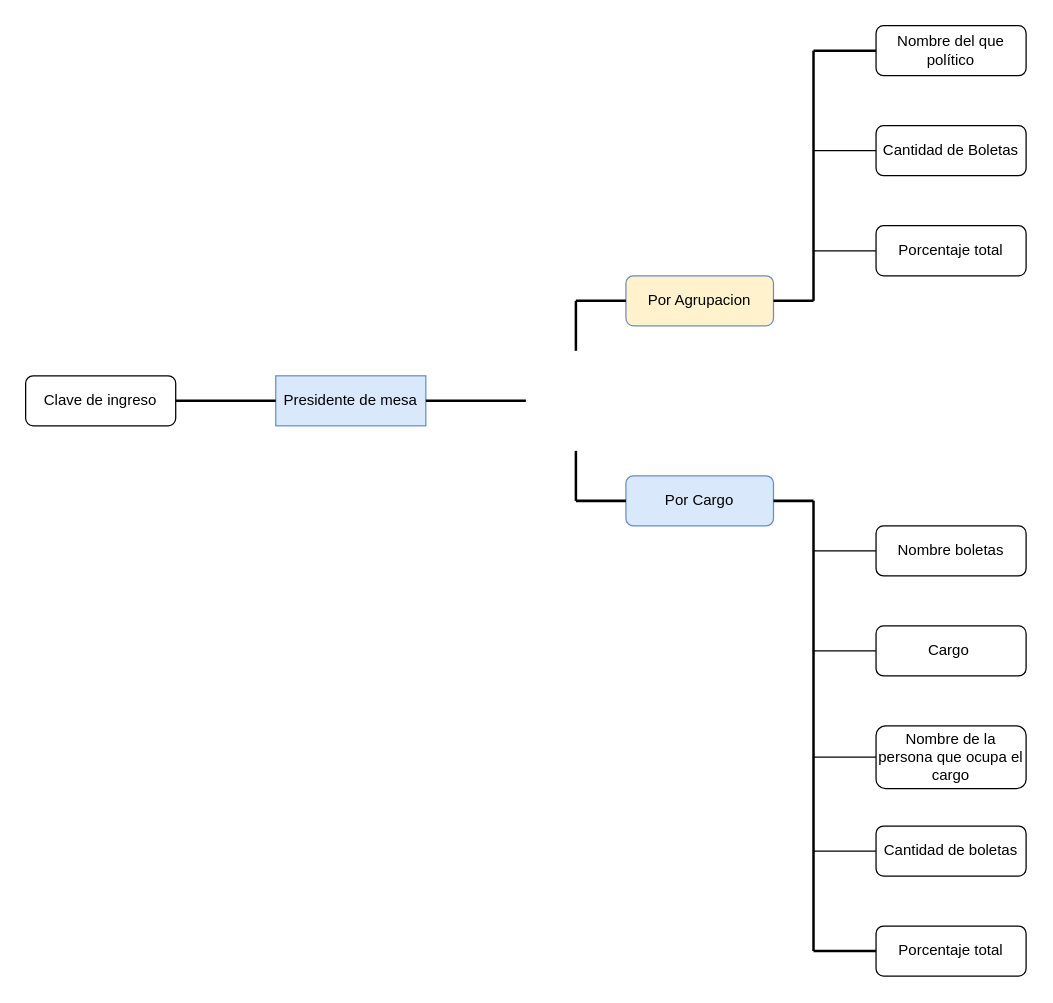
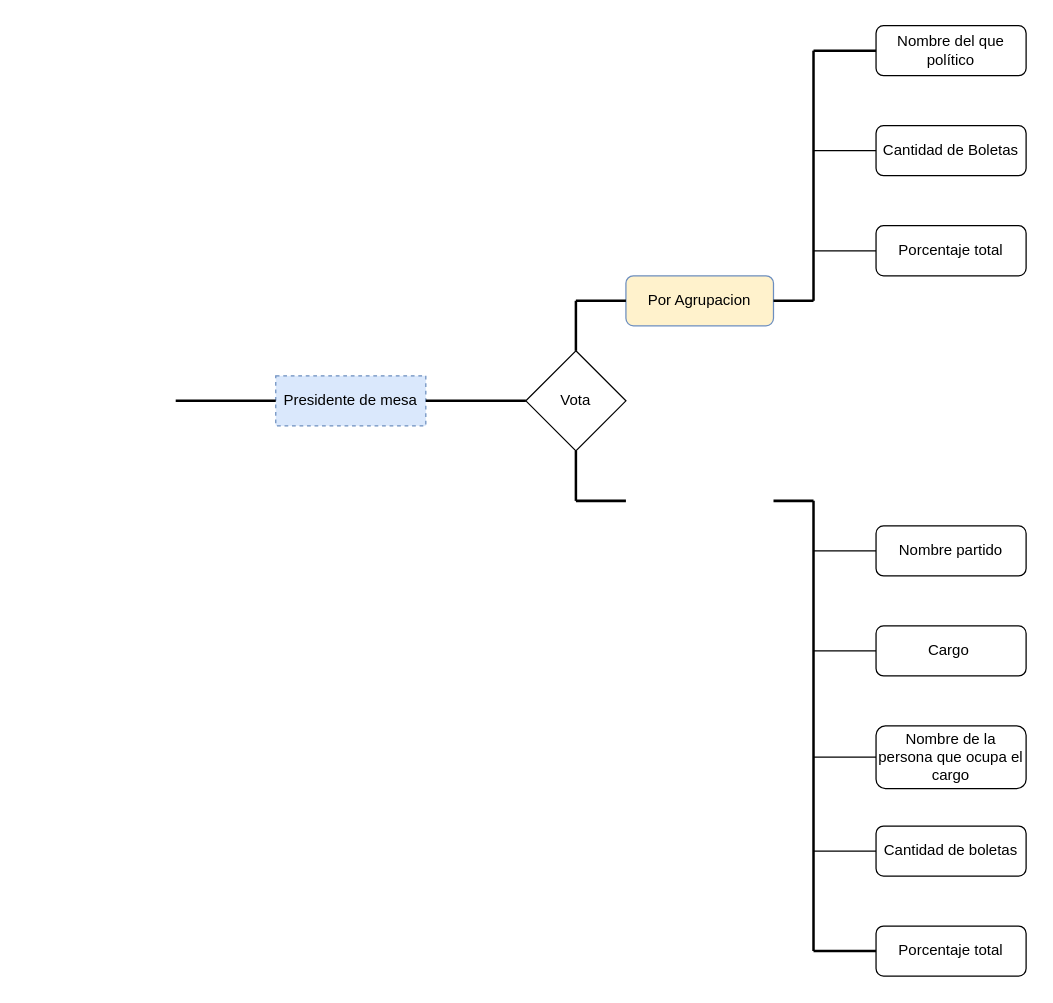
node "Clave de ingreso": removed
node "Presidente de mesa": style solid -> dashed
node "Vota": added
node "Por Cargo": removed
node "Nombre boletas": label "Nombre boletas" -> "Nombre partido"
